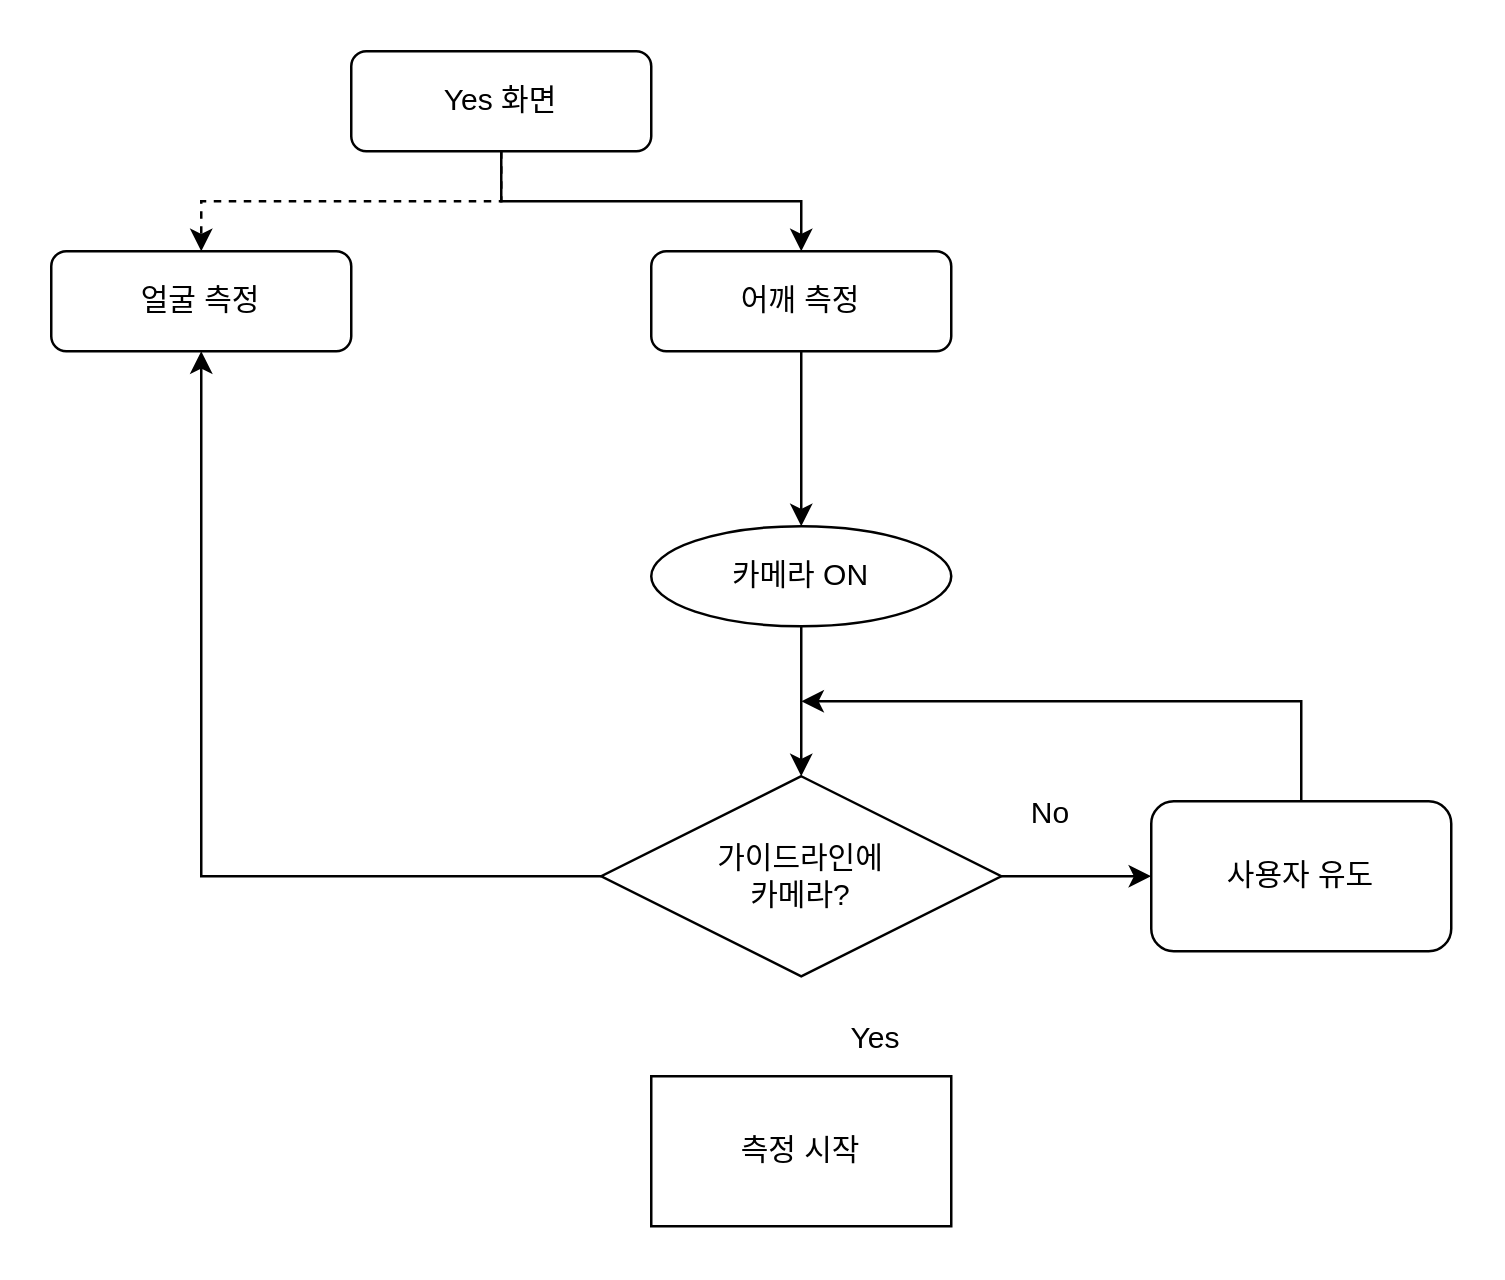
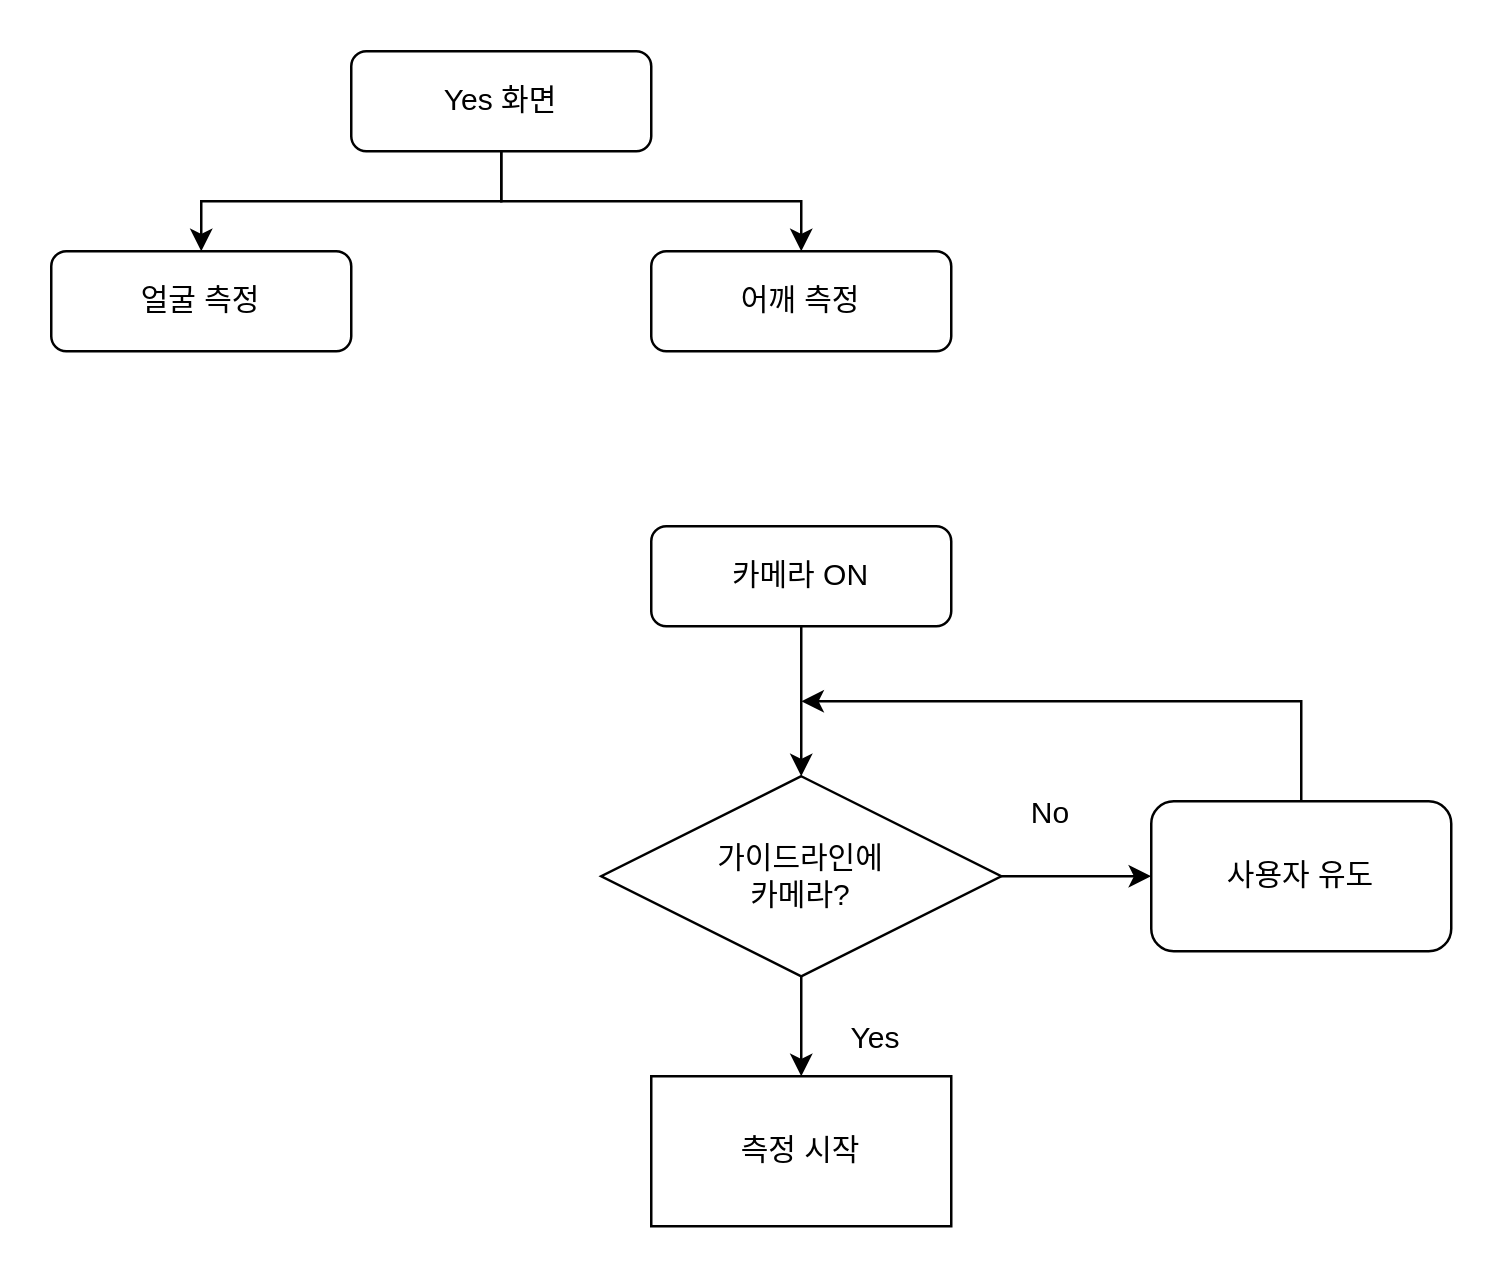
edge "Yes 화면" -> "얼굴 측정": style dashed -> solid
edge "어깨 측정" -> "카메라 ON": removed
node "카메라 ON": shape ellipse -> rounded rectangle
edge "가이드라인에 카메라?" -> "얼굴 측정": now "가이드라인에 카메라?" -> "측정 시작"
